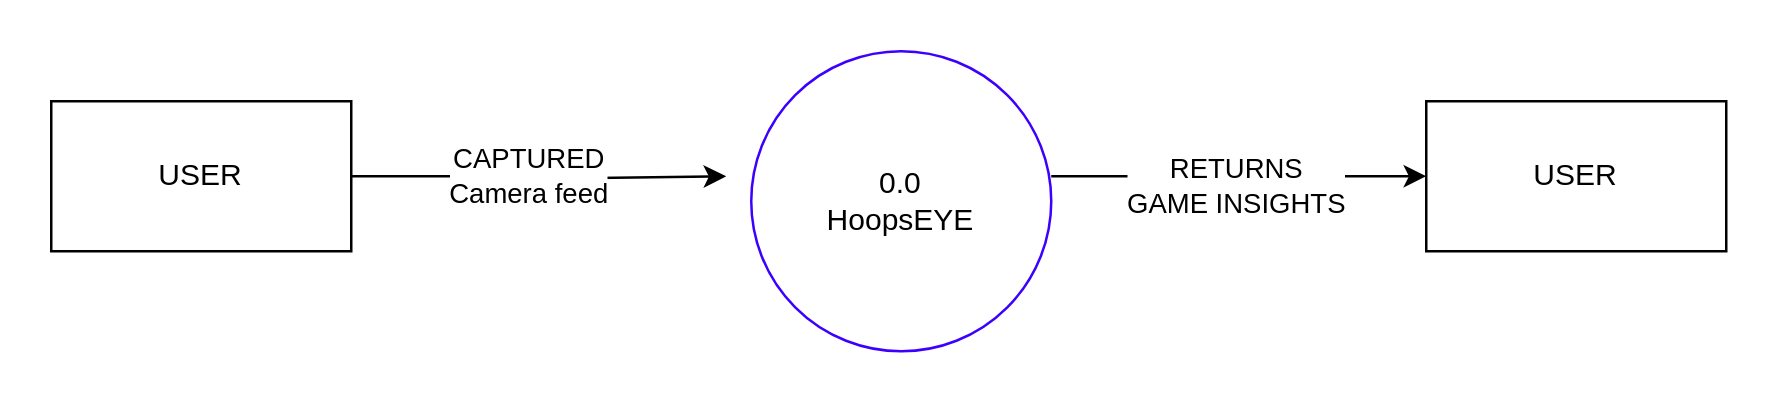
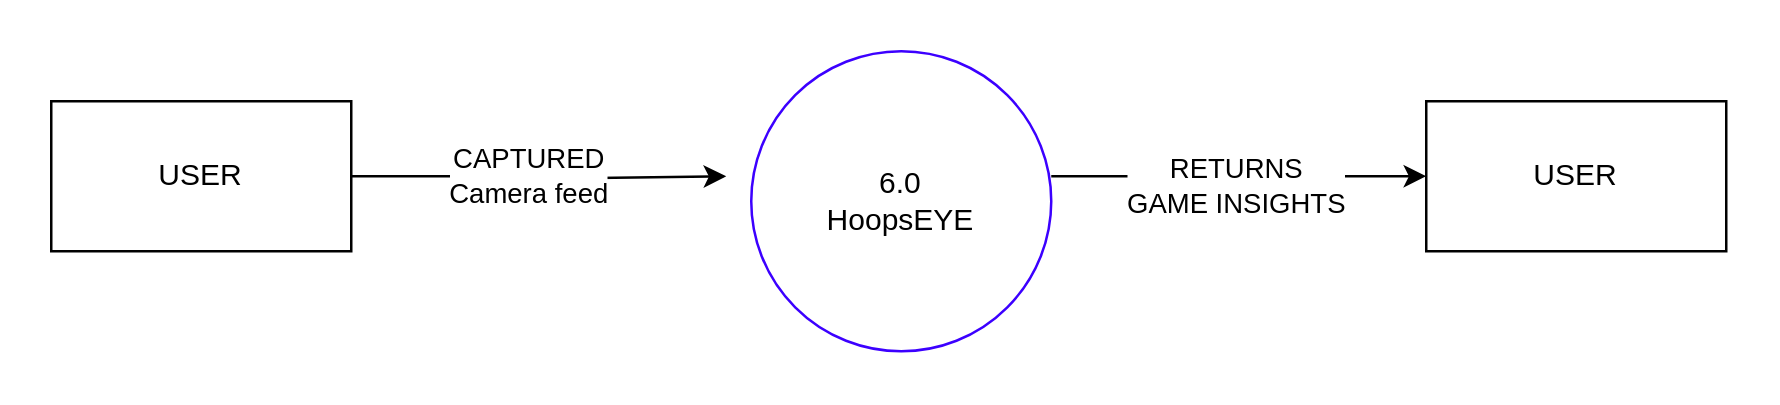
node "0.0 HoopsEYE": label "0.0 HoopsEYE" -> "6.0 HoopsEYE"
